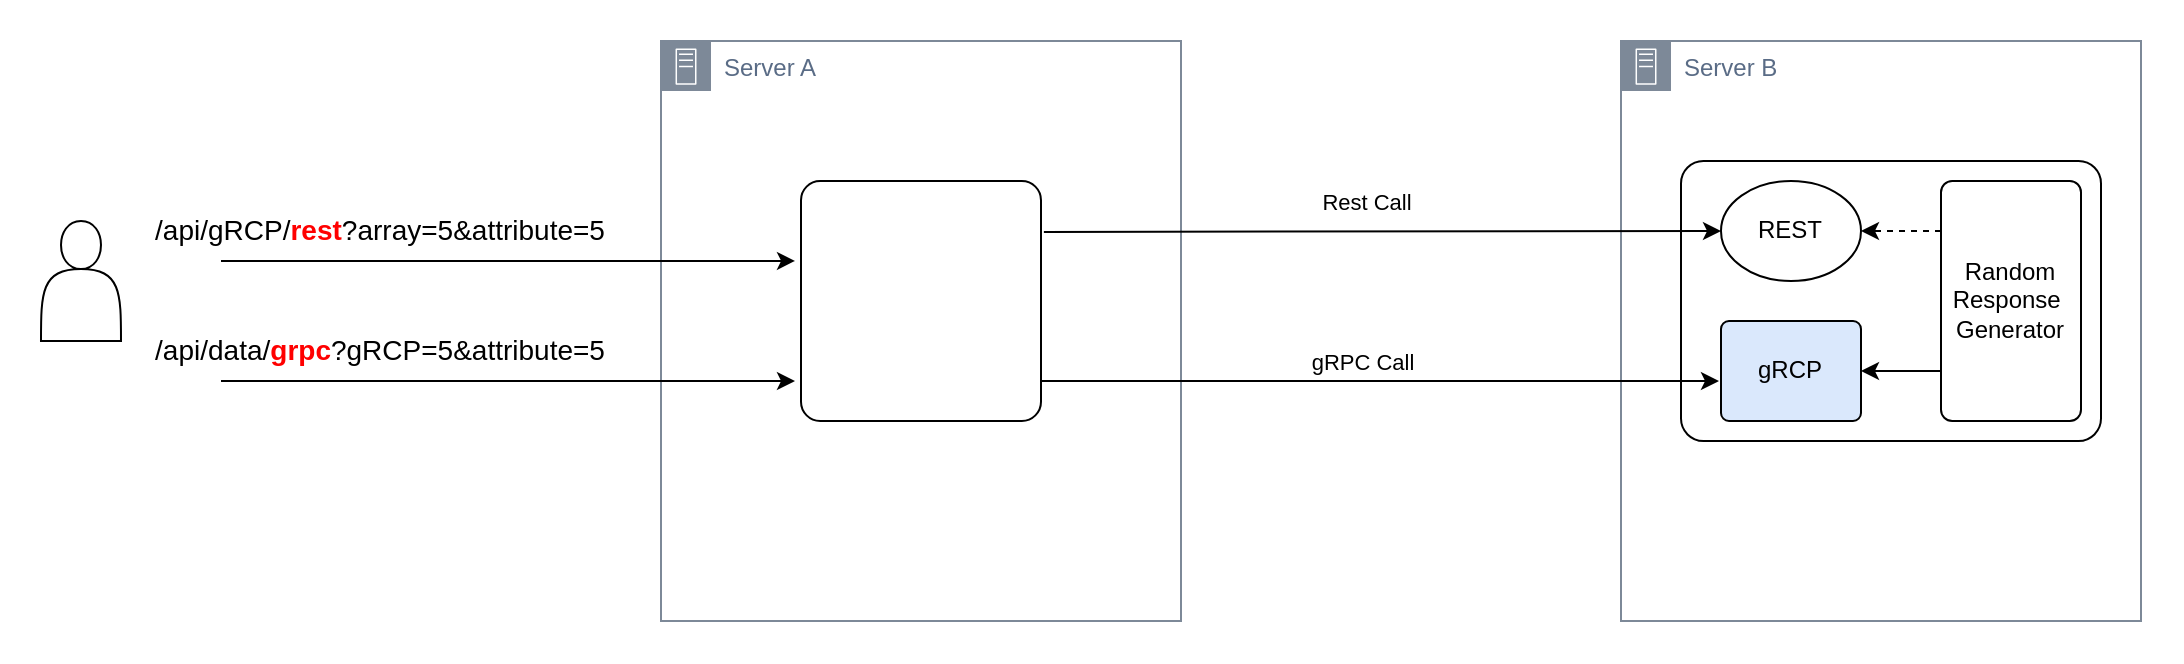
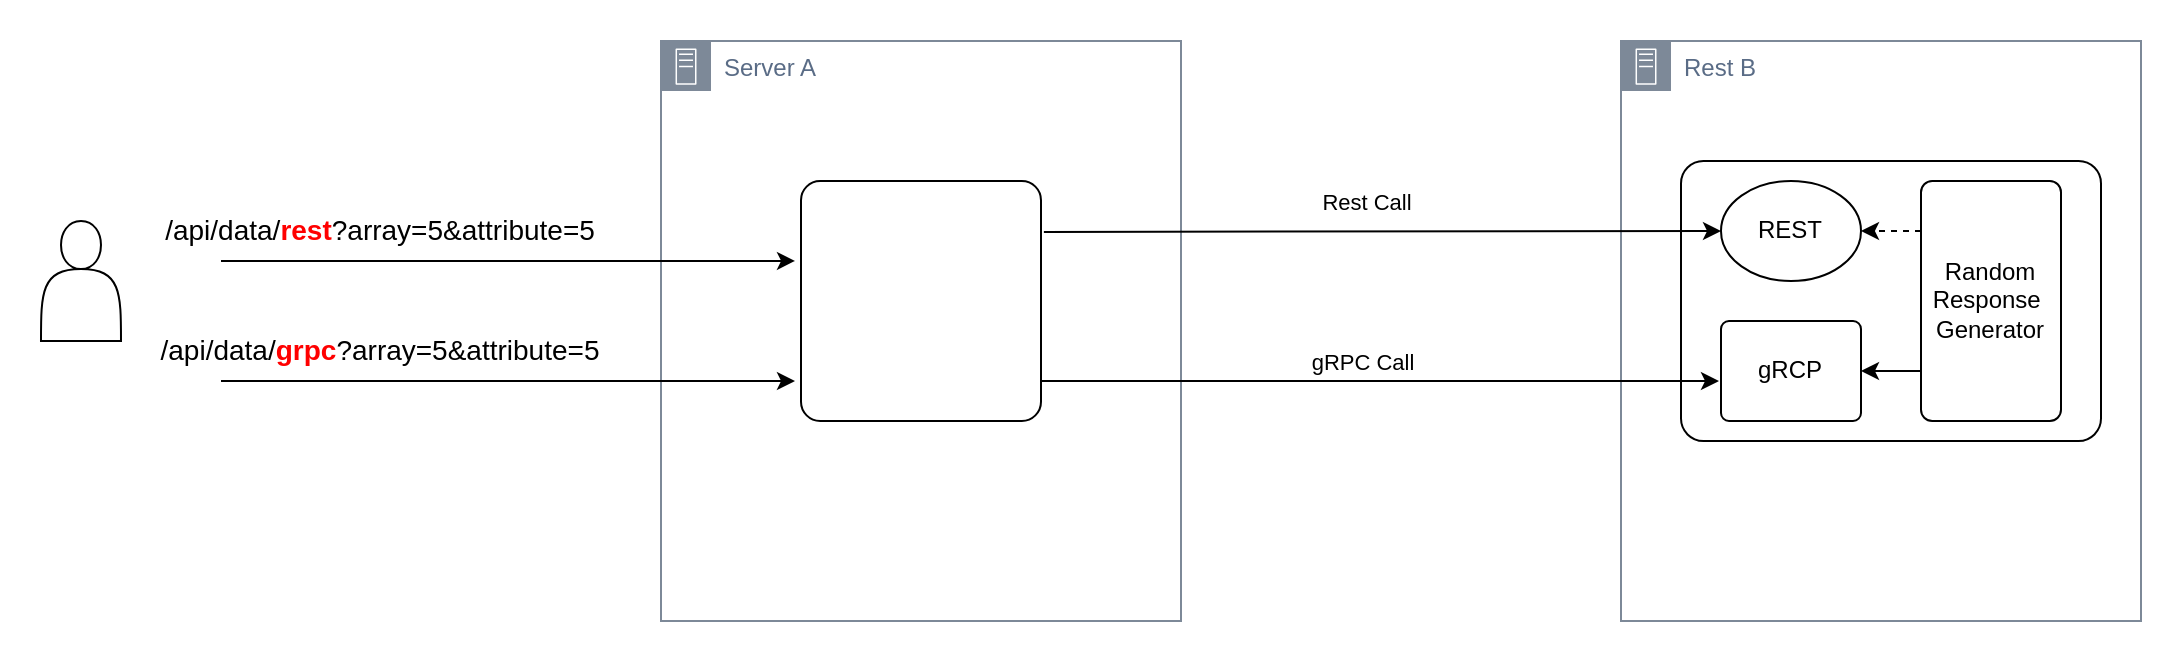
node "Server B": label "Server B" -> "Rest B"
node "/api/gRCP/rest?array=5&attribute=5": label "/api/gRCP/rest?array=5&attribute=5" -> "/api/data/rest?array=5&attribute=5"
node "Random Response Generator": moved (2011, 301) -> (1991, 301)
node "/api/data/grpc?gRCP=5&attribute=5": label "/api/data/grpc?gRCP=5&attribute=5" -> "/api/data/grpc?array=5&attribute=5"
node "gRCP": fillcolor #dae8fc -> #ffffff
